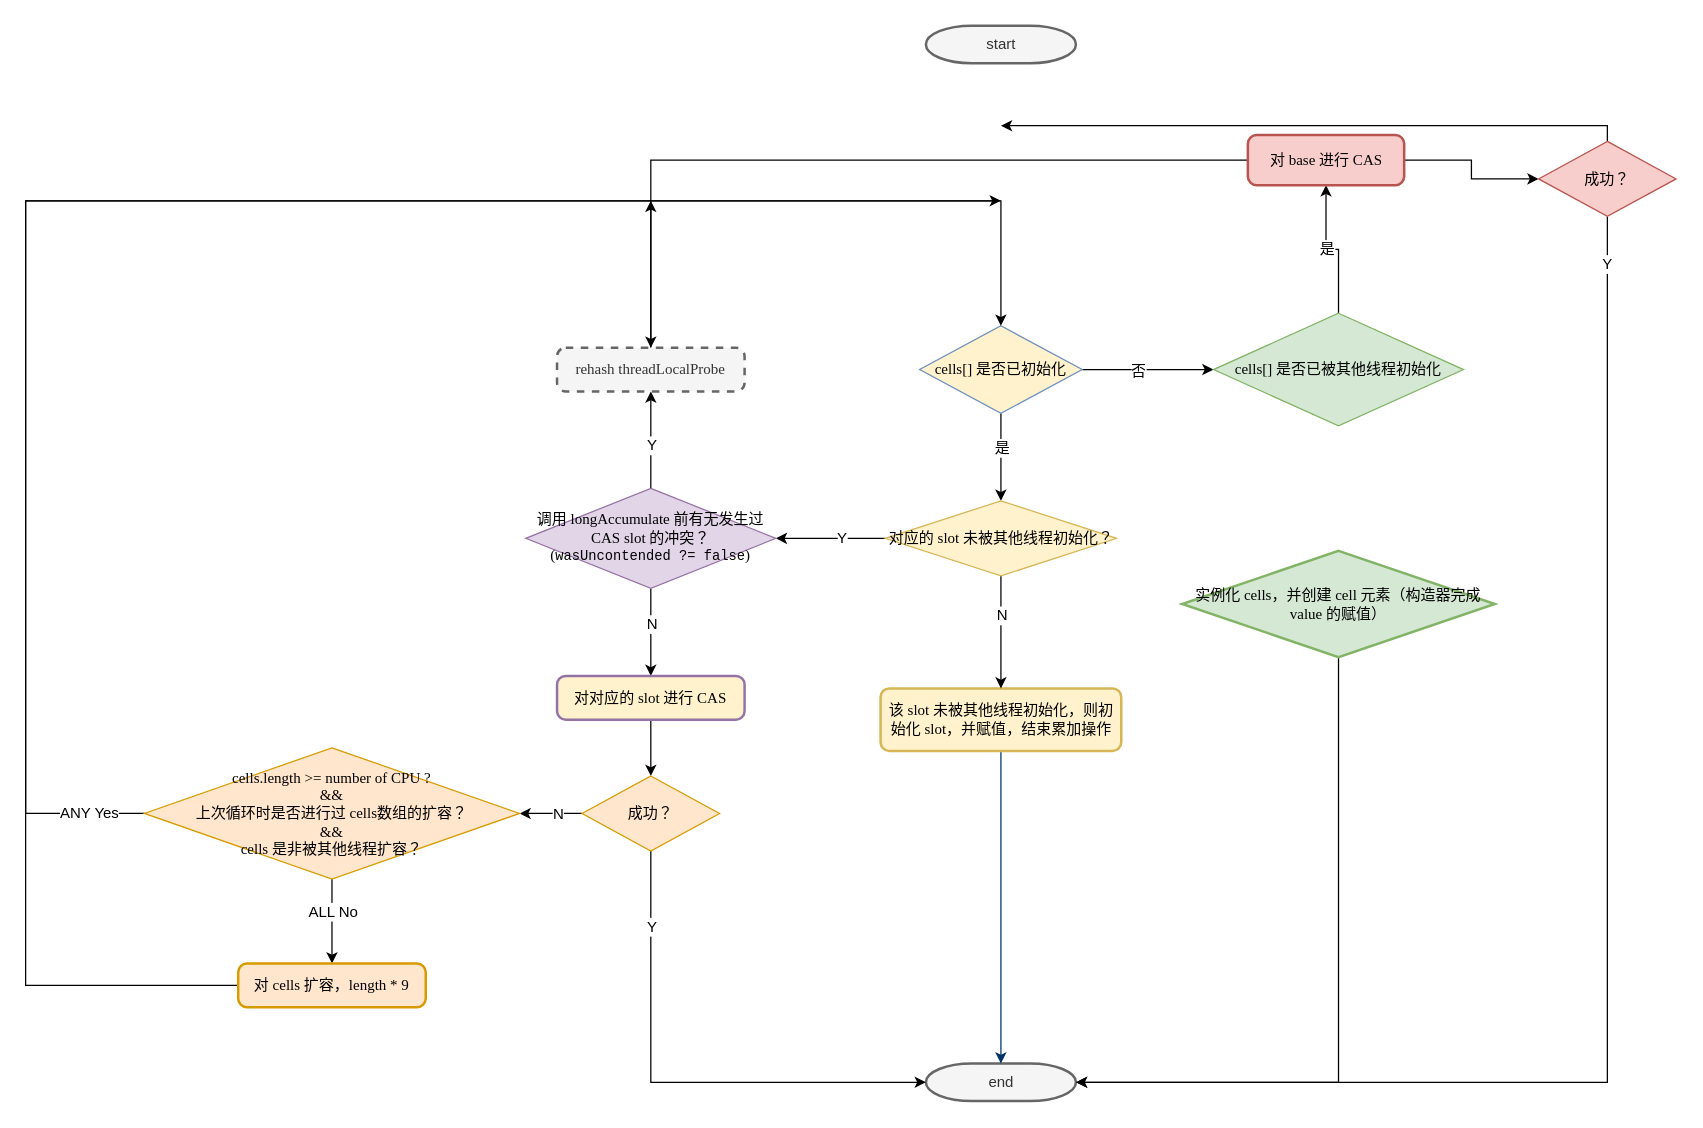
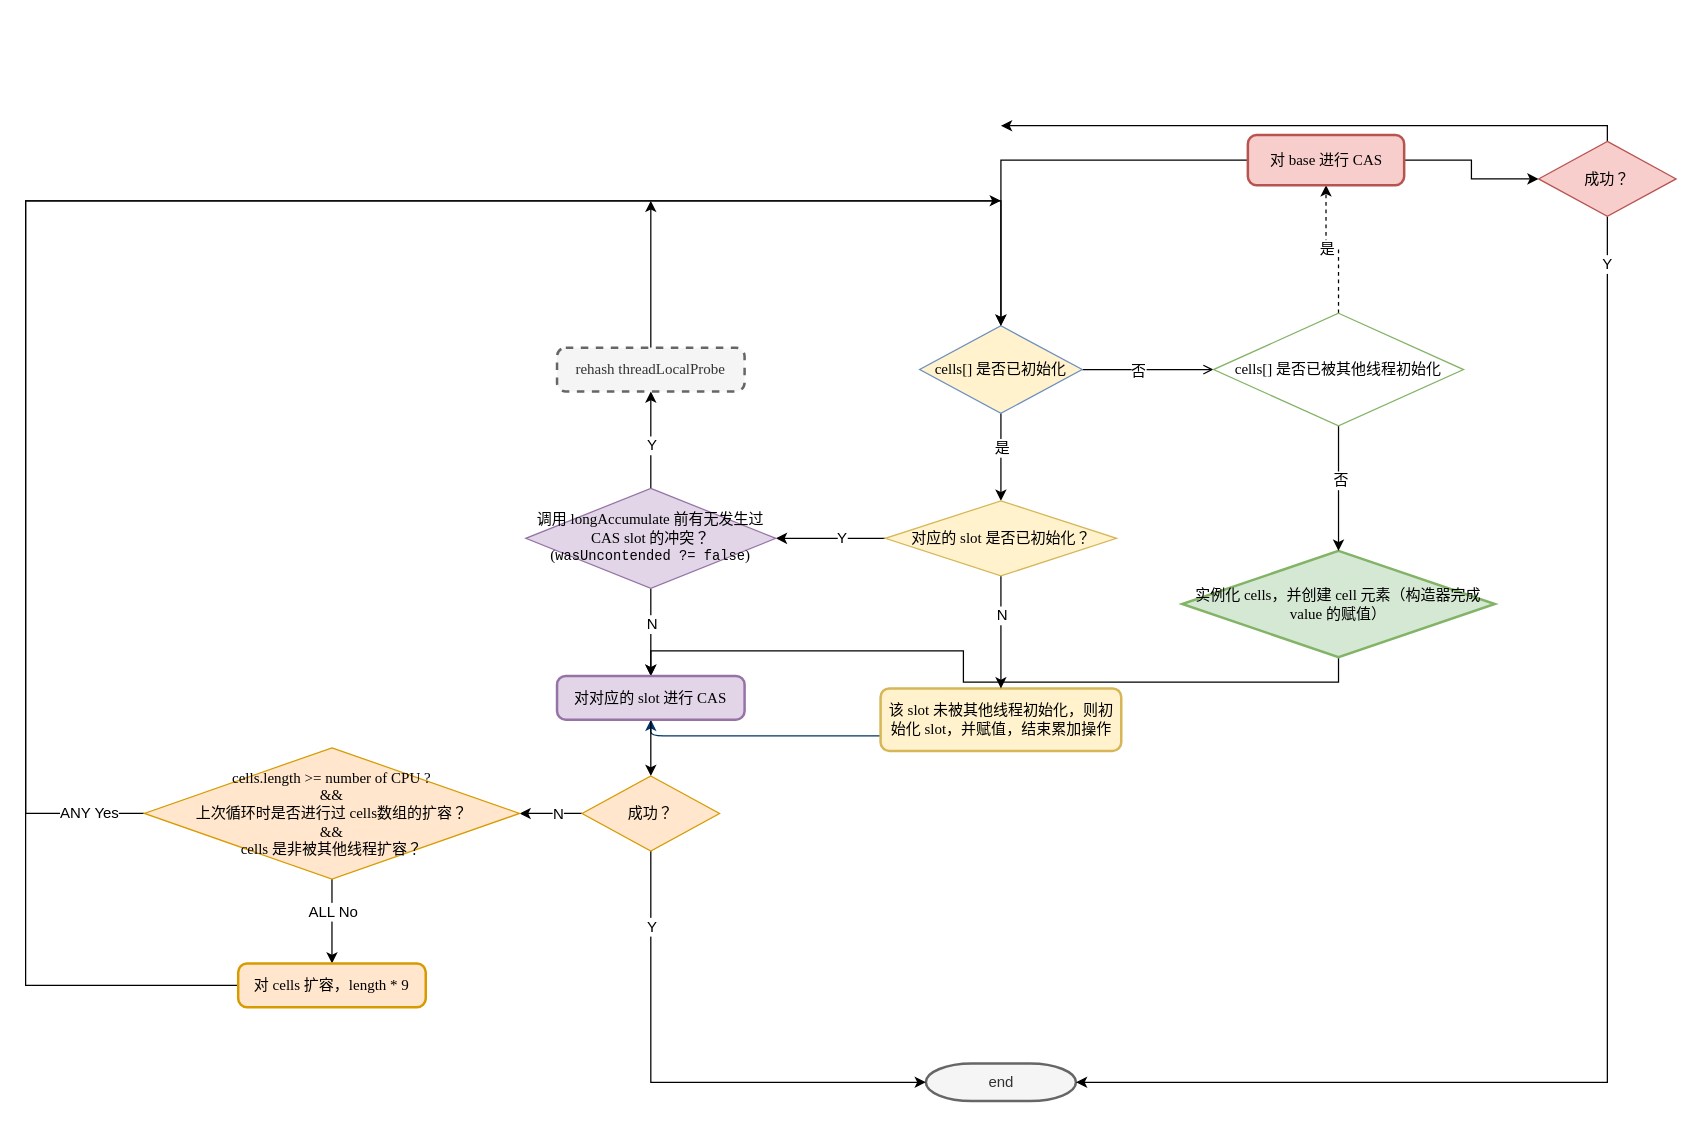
node "start": removed
edge "对 base 进行 CAS" -> "rehash threadLocalProbe": now "对 base 进行 CAS" -> "cells[] 是否已初始化"
edge "cells[] 是否已被其他线程初始化" -> "对 base 进行 CAS": style solid -> dashed
edge "cells[] 是否已初始化" -> "cells[] 是否已被其他线程初始化": arrowhead classic -> open
node "cells[] 是否已被其他线程初始化": fillcolor #d5e8d4 -> #ffffff
edge "cells[] 是否已被其他线程初始化" -> "实例化 cells，并创建 cell 元素（构造器完成 value 的赋值）": added, label "否"
node "对应的 slot 未被其他线程初始化？": label "对应的 slot 未被其他线程初始化？" -> "对应的 slot 是否已初始化？"
node "对对应的 slot 进行 CAS": fillcolor #fff2cc -> #e1d5e7
edge "实例化 cells，并创建 cell 元素（构造器完成 value 的赋值）" -> "end": now "实例化 cells，并创建 cell 元素（构造器完成 value 的赋值）" -> "对对应的 slot 进行 CAS"
edge "该 slot 未被其他线程初始化，则初始化 slot，并赋值，结束累加操作" -> "end": now "该 slot 未被其他线程初始化，则初始化 slot，并赋值，结束累加操作" -> "对对应的 slot 进行 CAS"
